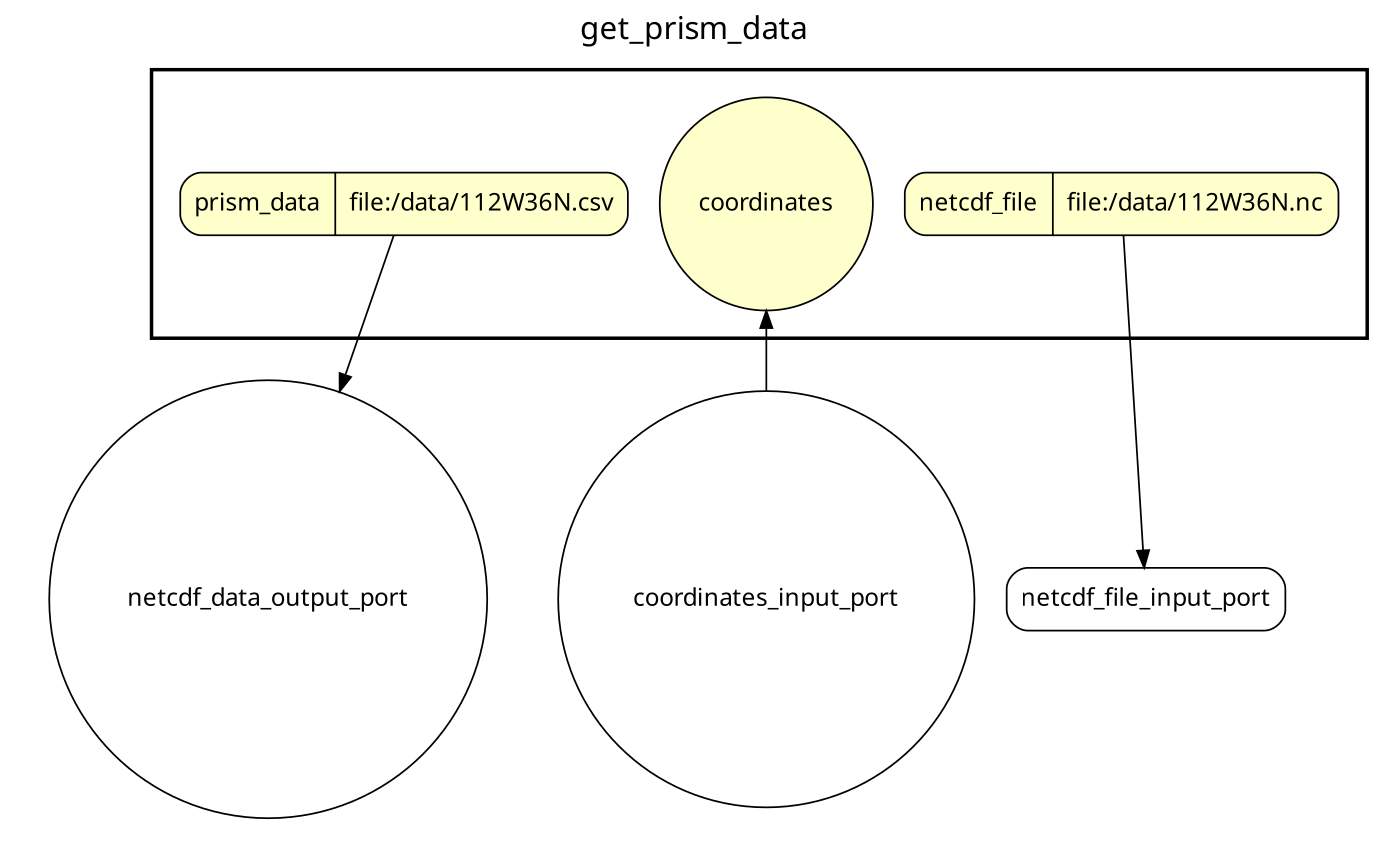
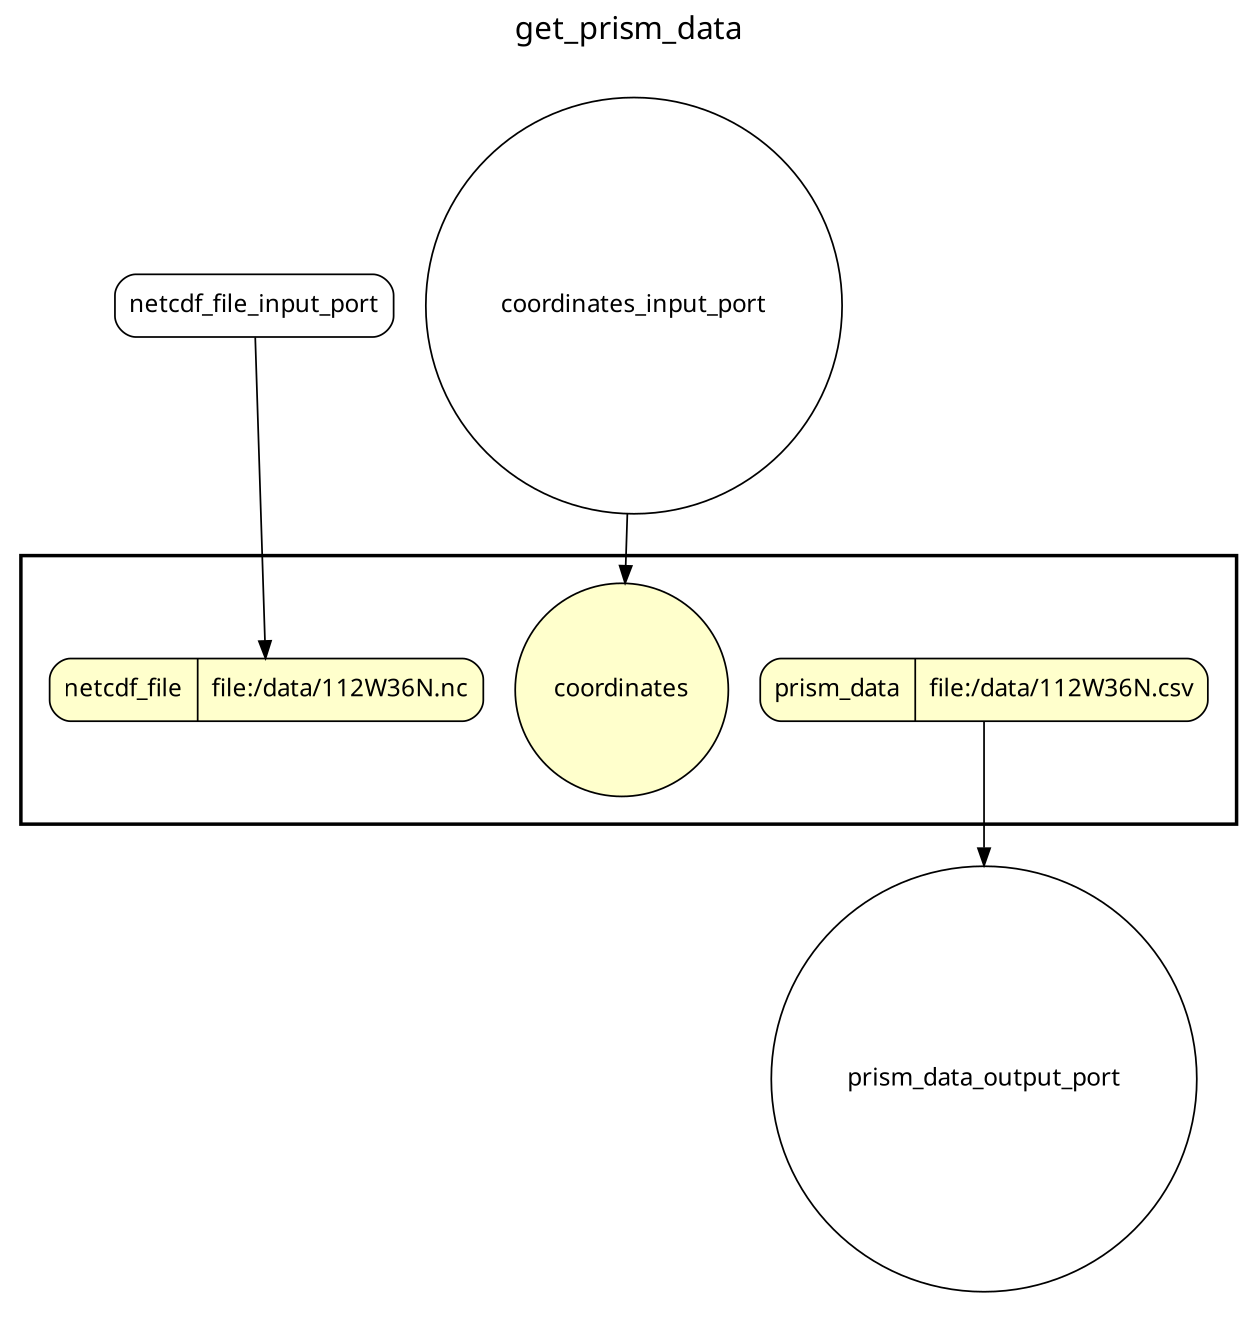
edge "netcdf_file" -> "netcdf_file_input_port": reversed
node "netcdf_data_output_port": label "netcdf_data_output_port" -> "prism_data_output_port"
